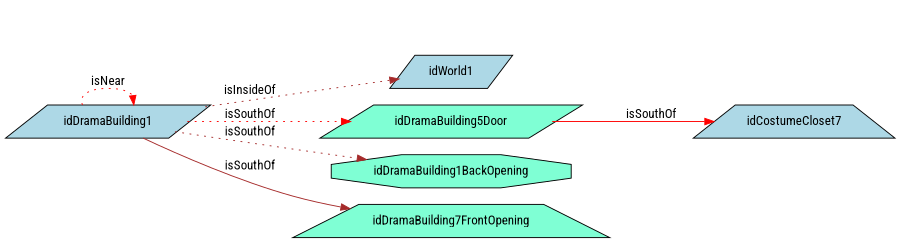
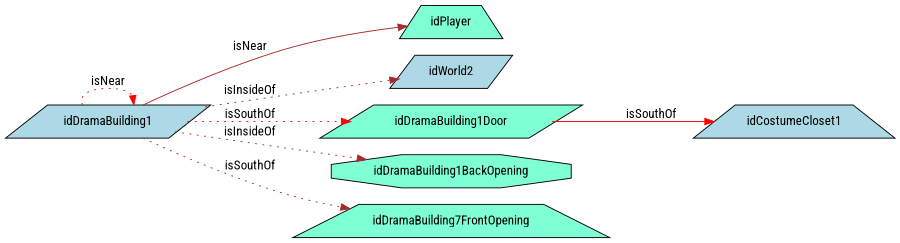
node "idPlayer": added
node "idWorld1": label "idWorld1" -> "idWorld2"
node "idDramaBuilding5Door": label "idDramaBuilding5Door" -> "idDramaBuilding1Door"
node "idCostumeCloset7": label "idCostumeCloset7" -> "idCostumeCloset1"
edge "idDramaBuilding1" -> "idDramaBuilding1BackOpening": label "isSouthOf" -> "isInsideOf"
edge "idDramaBuilding1" -> "idDramaBuilding7FrontOpening": style solid -> dotted
